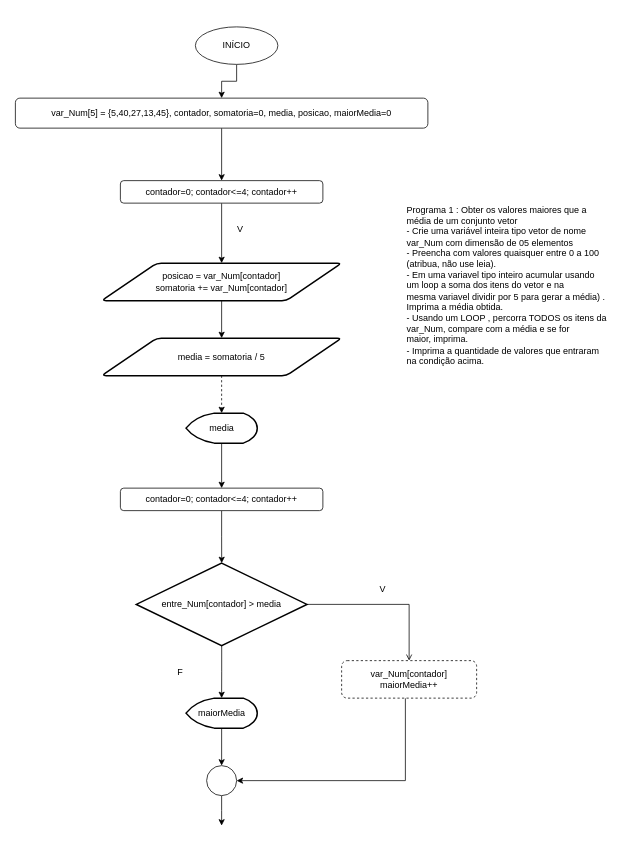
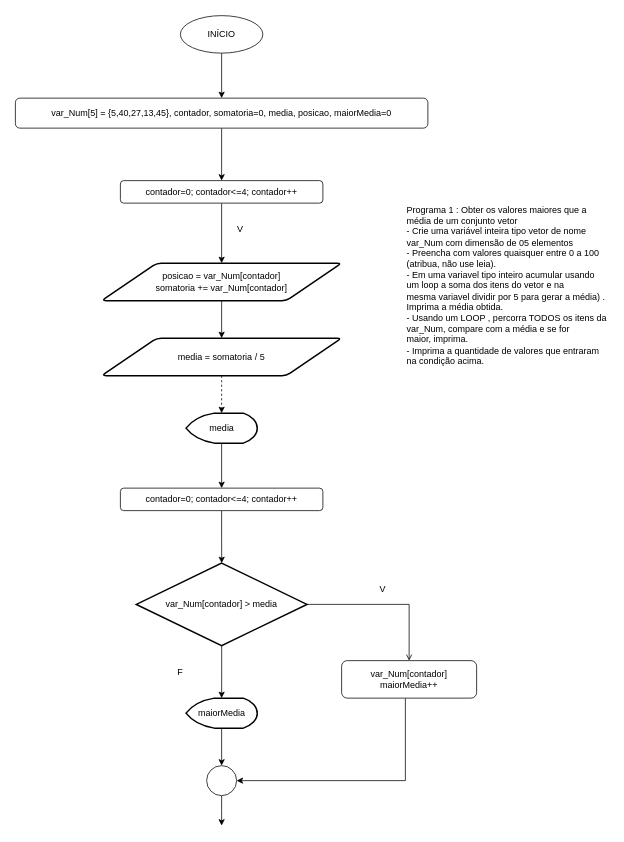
node "INÍCIO": moved (237, 45) -> (222, 34)
node "entre_Num[contador] > media": label "entre_Num[contador] > media" -> "var_Num[contador] > media"
node "var_Num[contador] maiorMedia++": style dashed -> solid
